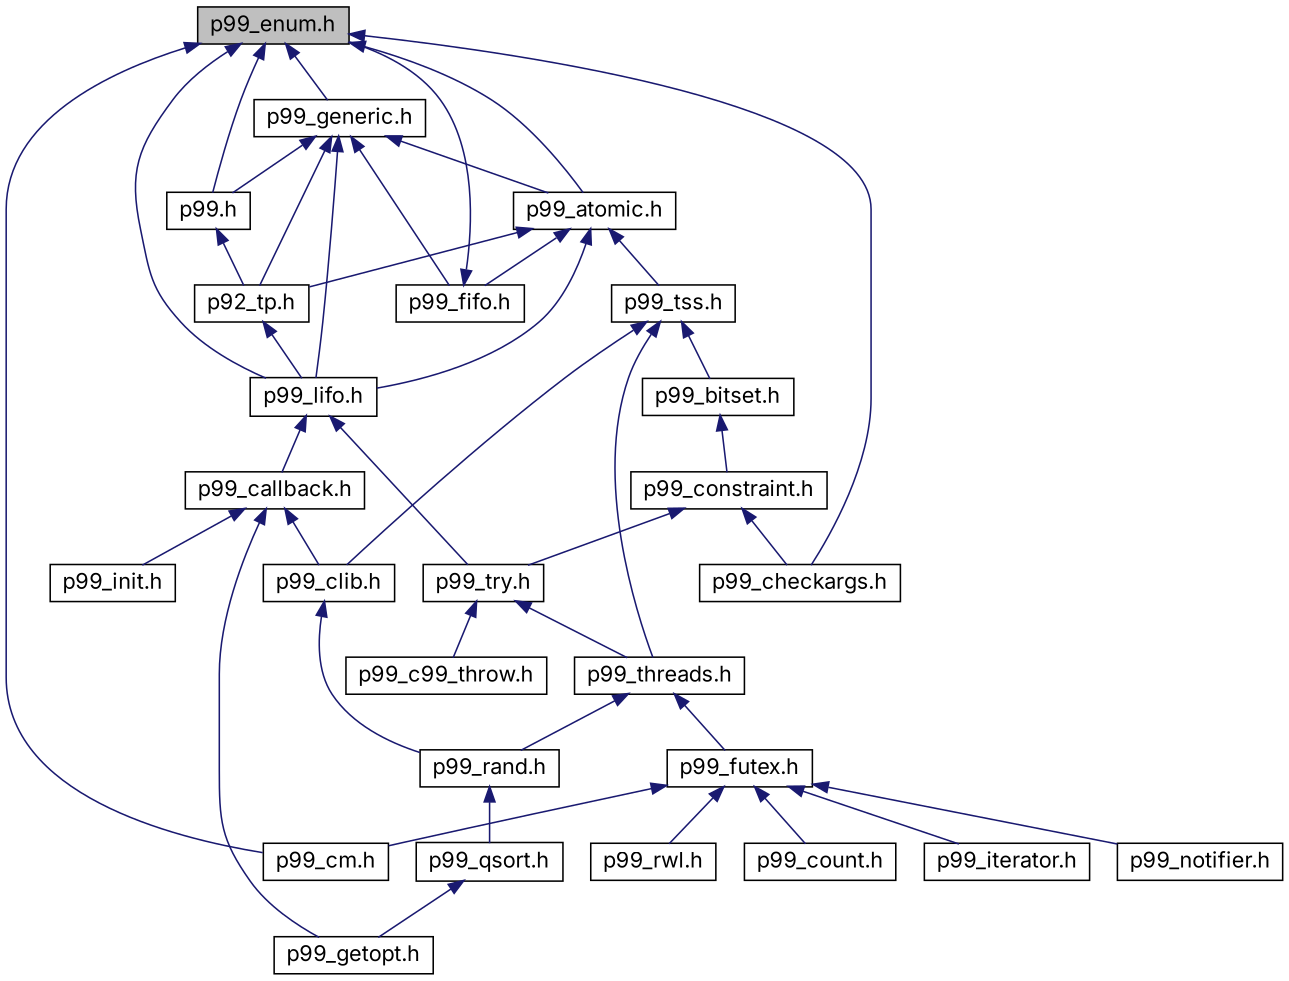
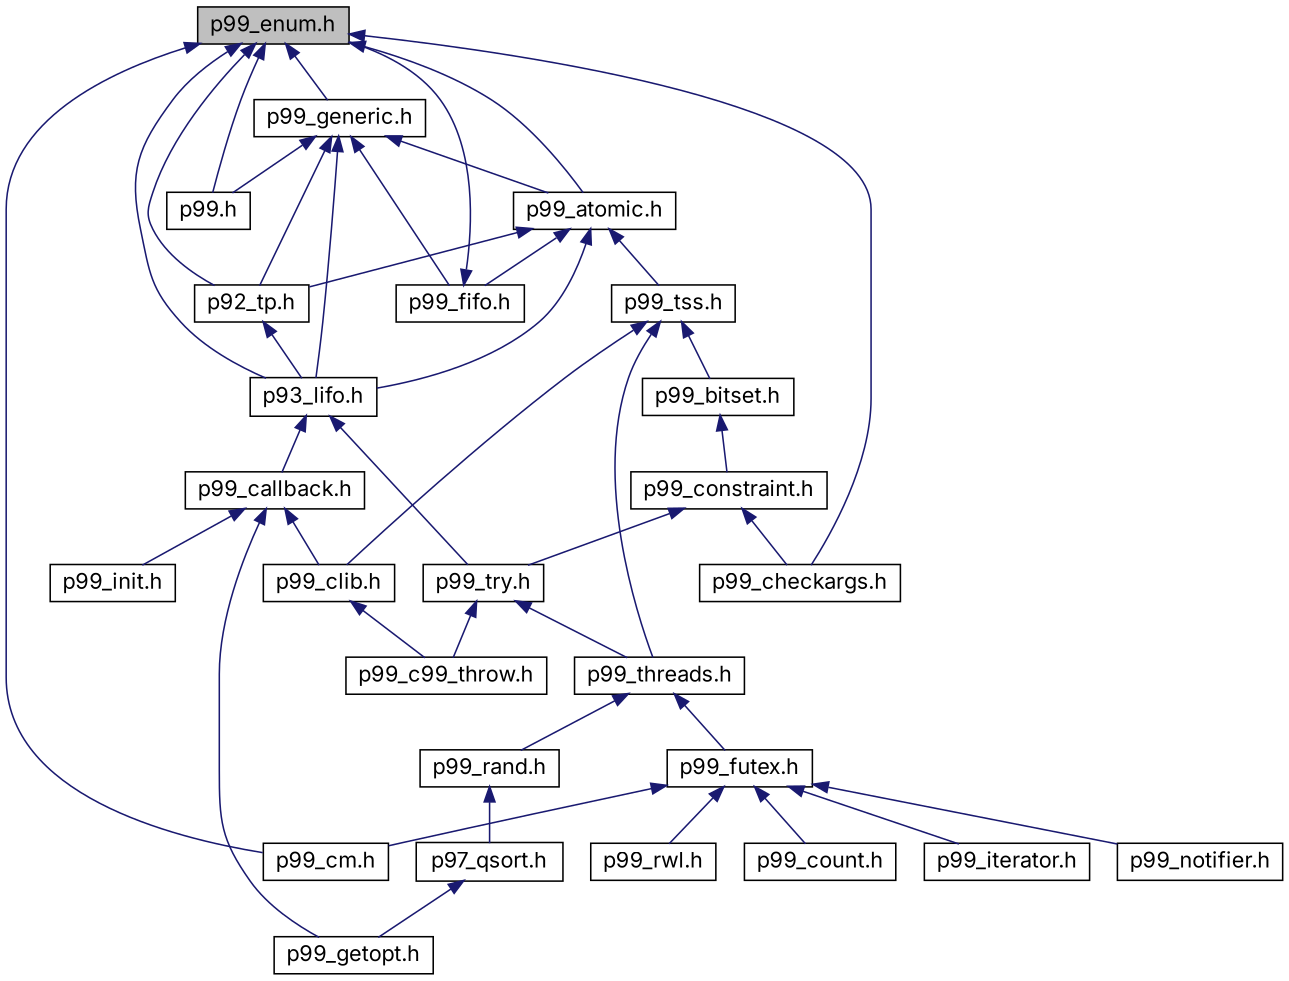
edge "p92_tp.h" -> "p99.h": now "p92_tp.h" -> "p99_enum.h"
node "p99_lifo.h": label "p99_lifo.h" -> "p93_lifo.h"
edge "p99_rand.h" -> "p99_clib.h": now "p99_c99_throw.h" -> "p99_clib.h"
node "p99_qsort.h": label "p99_qsort.h" -> "p97_qsort.h"
